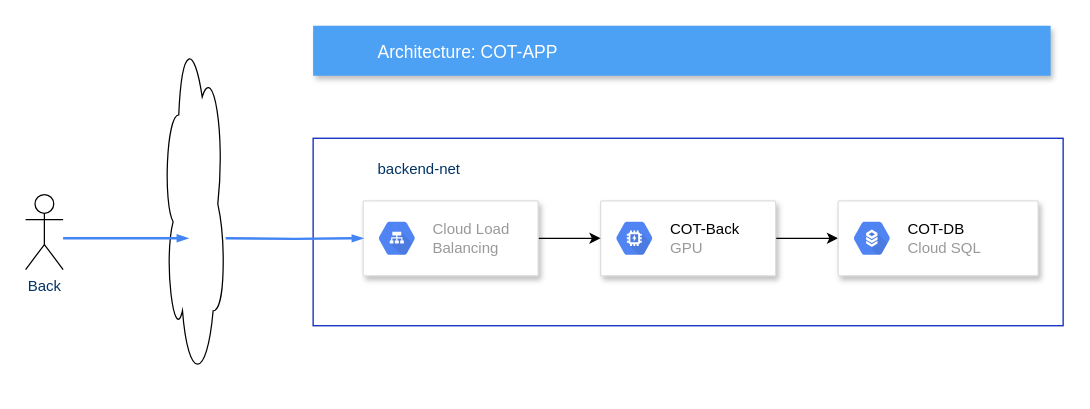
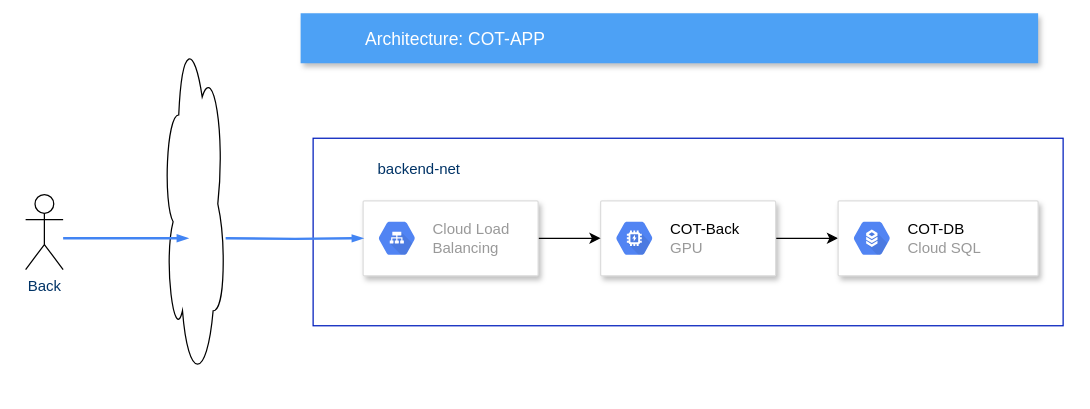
node "Architecture: COT-APP": moved (682, 51) -> (669, 38)
